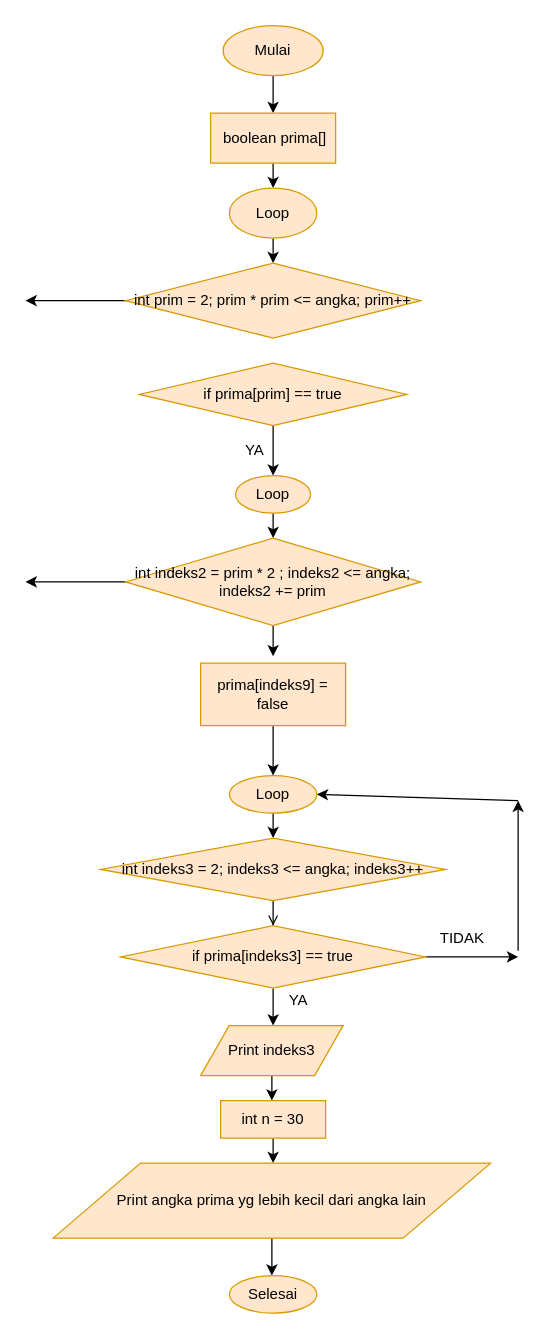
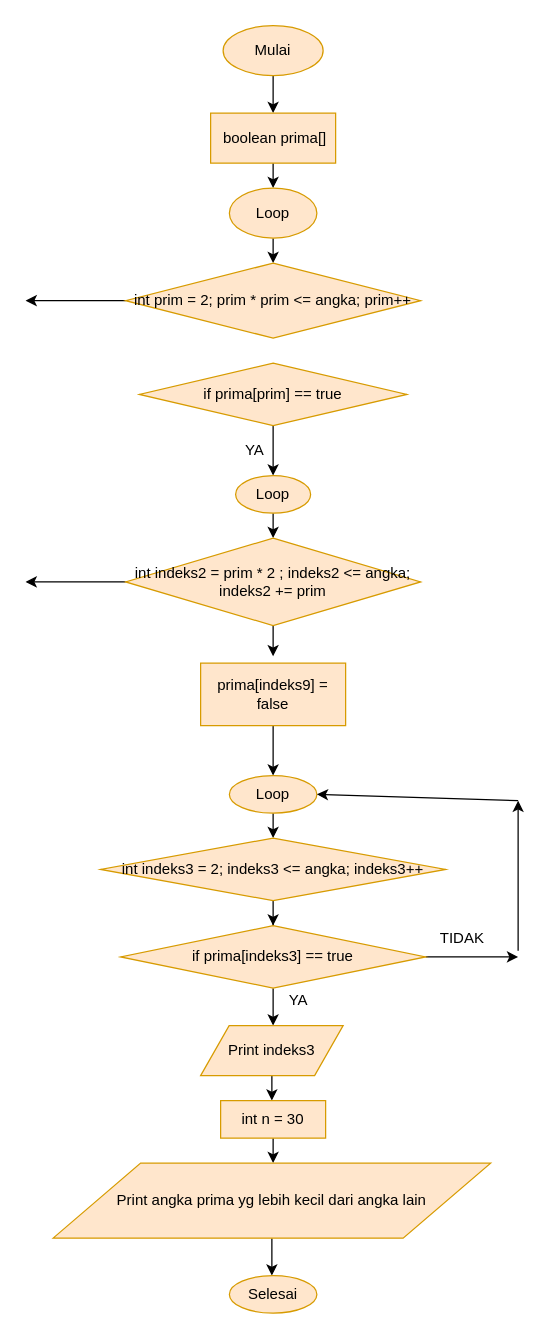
edge "int indeks3 = 2; indeks3 <= angka; indeks3++" -> "if prima[indeks3] == true": arrowhead open -> classic
